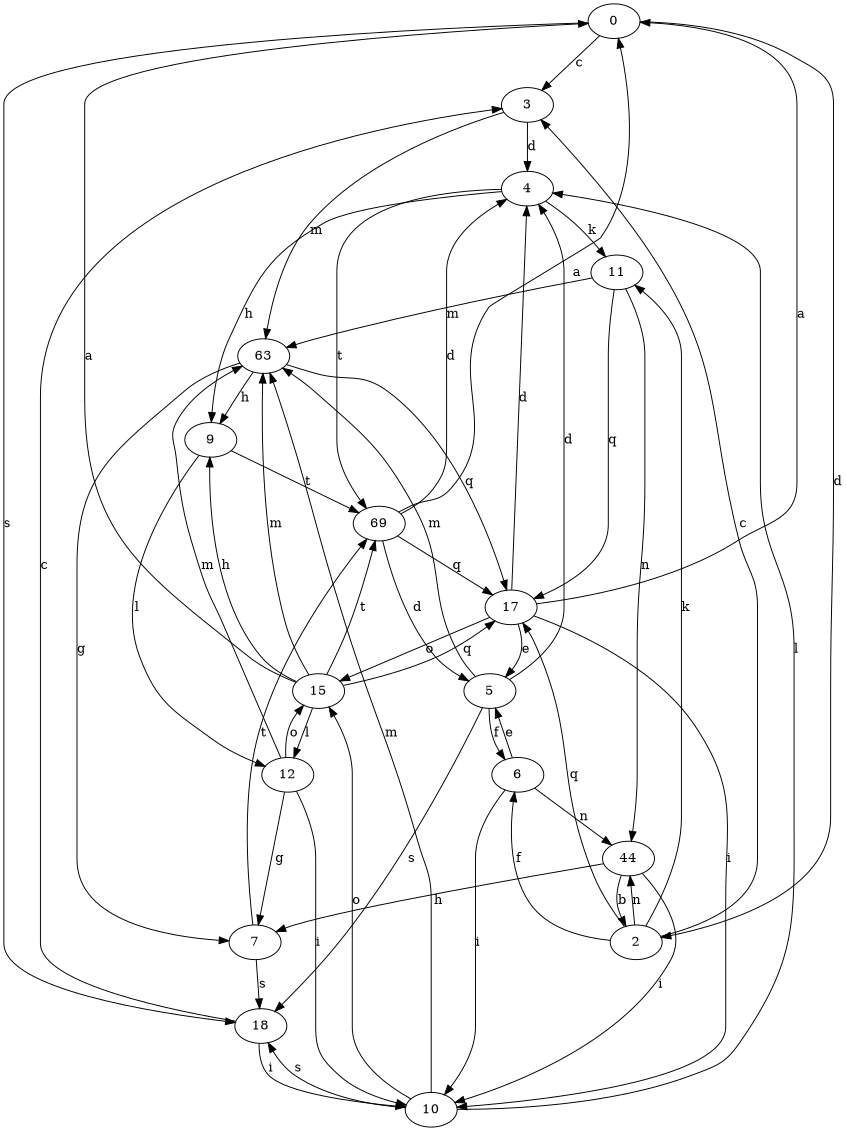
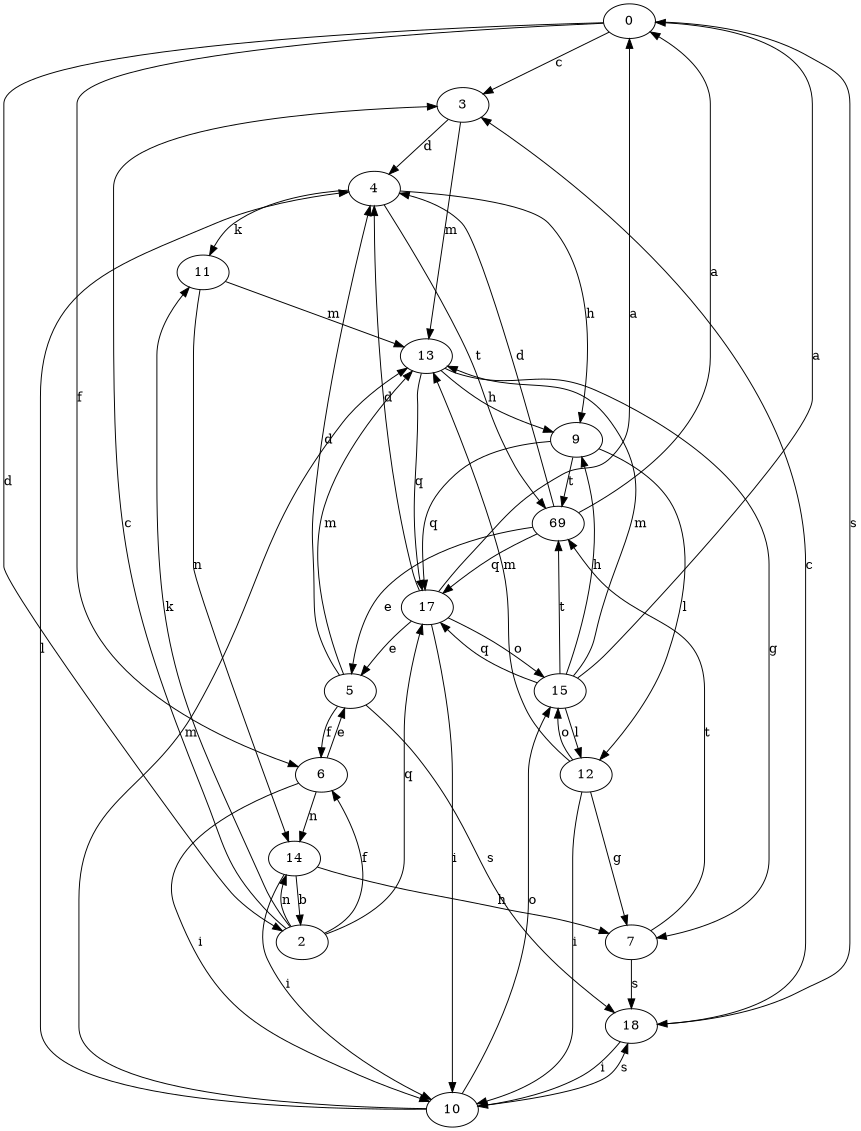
edge "0" -> "6": added, label "f"
node "63": label "63" -> "13"
edge "11" -> "17": now "9" -> "17"
edge "69" -> "5": label "d" -> "e"
node "44": label "44" -> "14"
